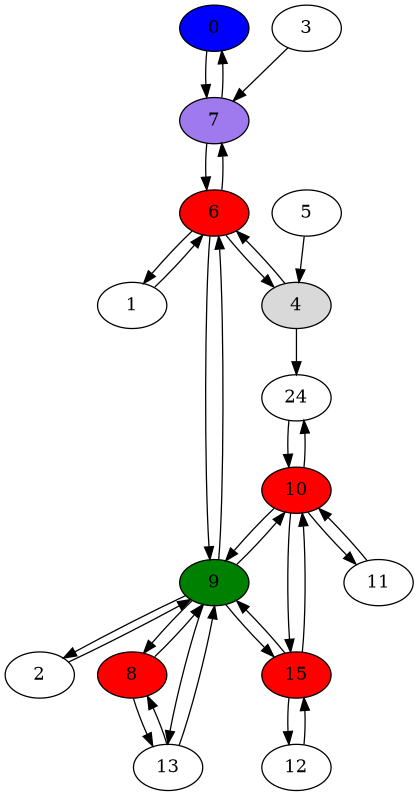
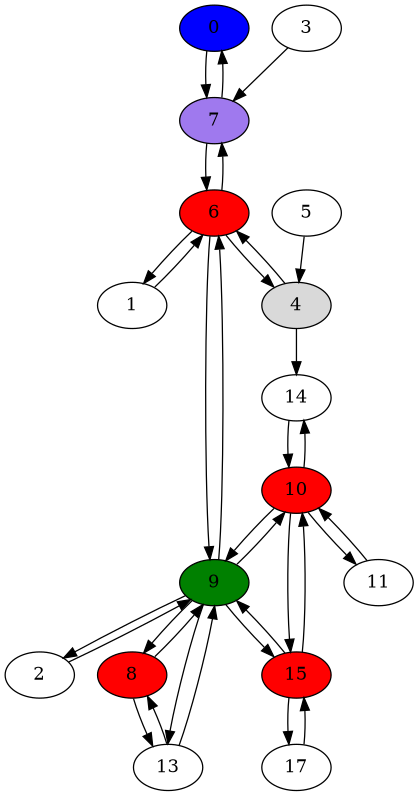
node "24": label "24" -> "14"
node "12": label "12" -> "17"
